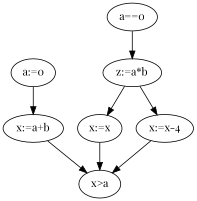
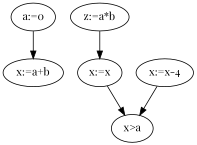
node "a==0": removed
edge "z:=a*b" -> "x:=x-4": removed
edge "x:=a+b" -> "x>a": removed
